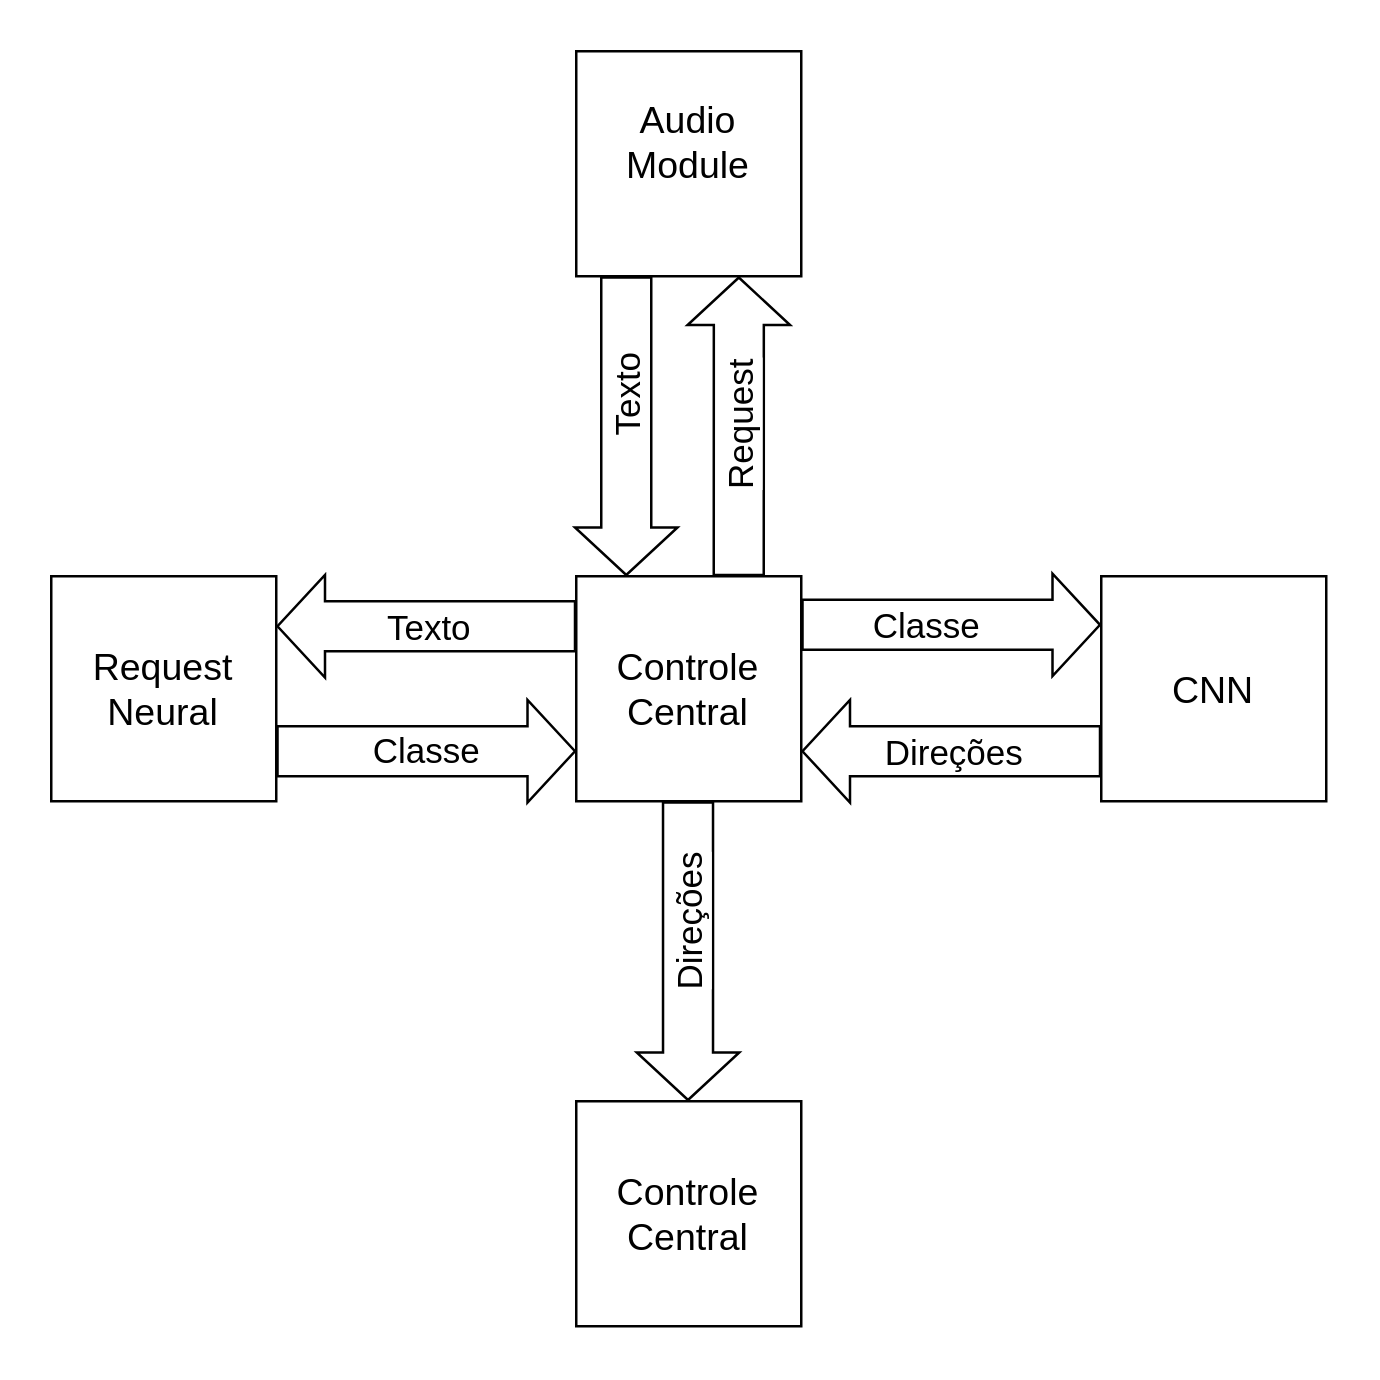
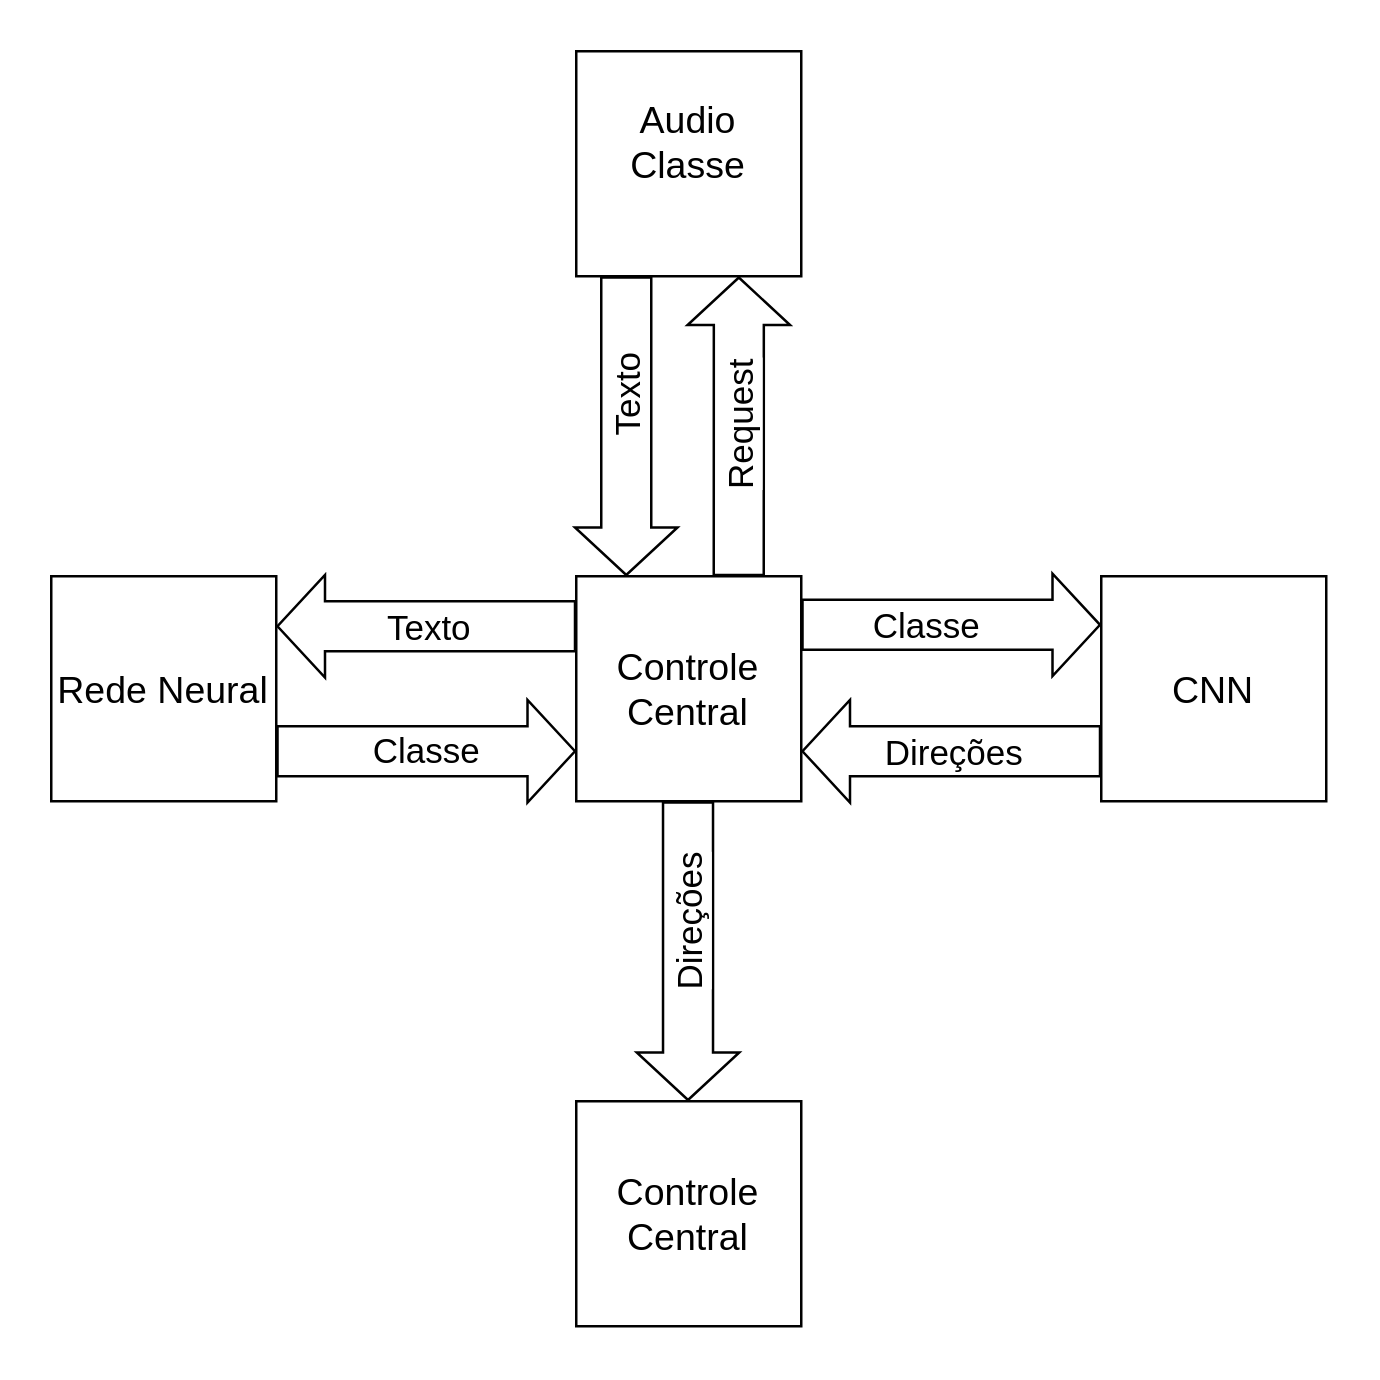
node "Audio Module": label "Audio Module" -> "Audio Classe"
node "Request Neural": label "Request Neural" -> "Rede Neural"
